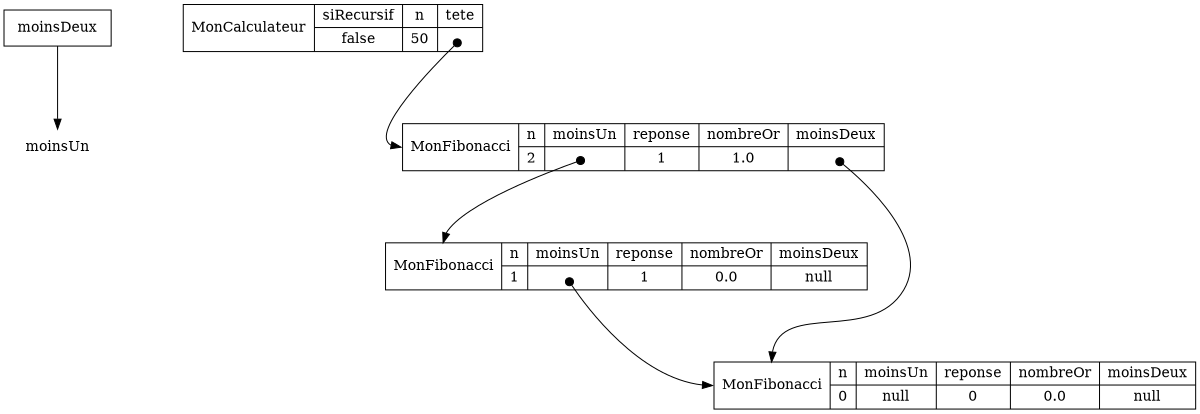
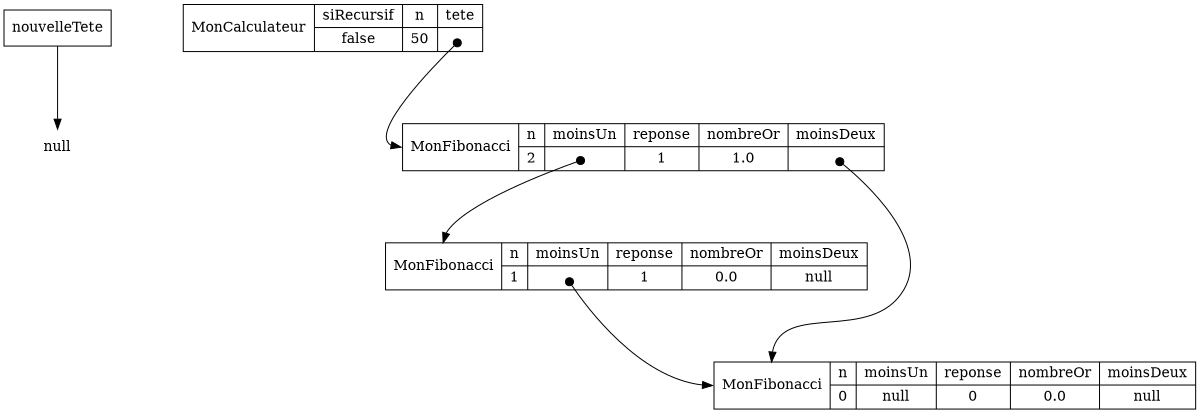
node "moinsDeux": label "moinsDeux" -> "nouvelleTete"
node "moinsUn": label "moinsUn" -> "null"
